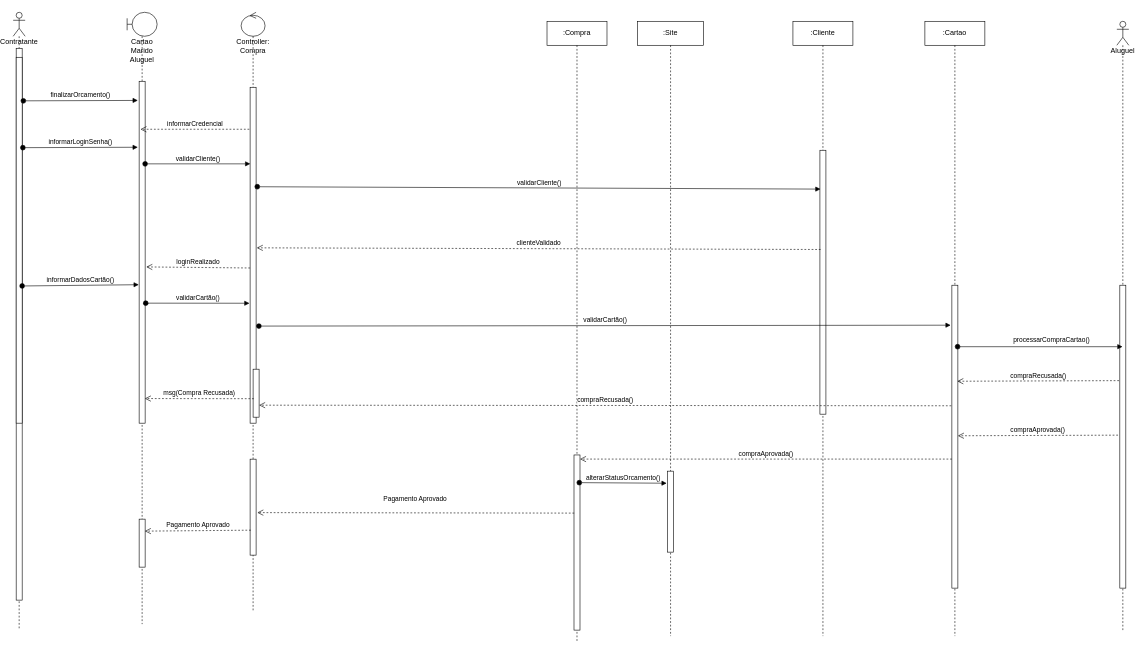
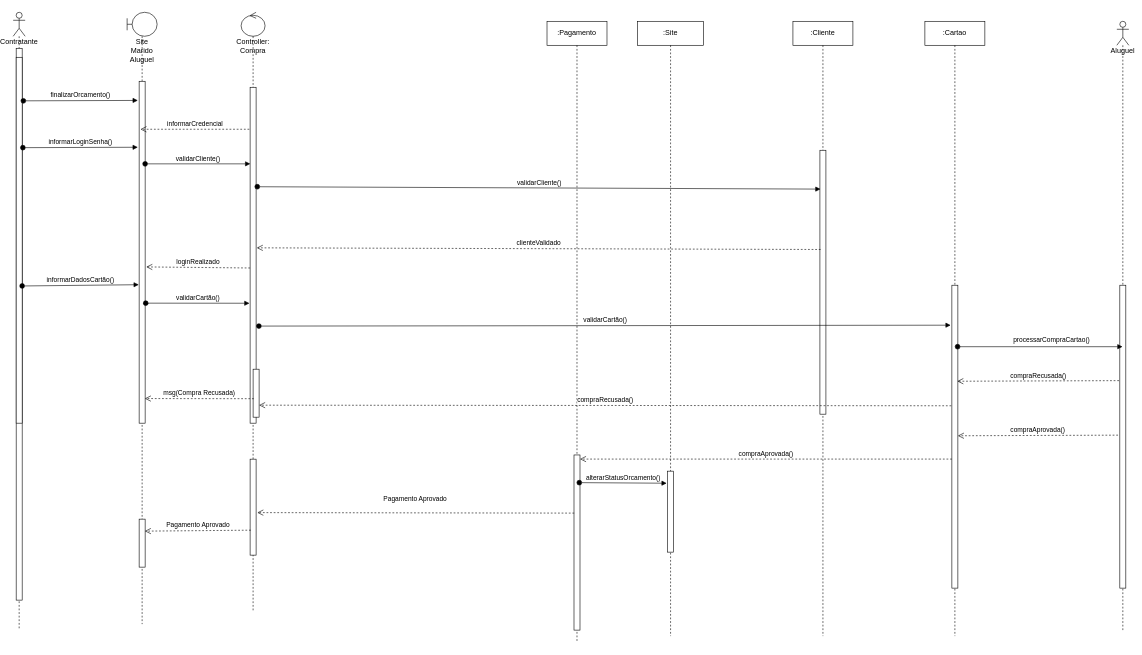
node ":Compra": label ":Compra" -> ":Pagamento"
node "Cartao Marido Aluguel": label "Cartao Marido Aluguel" -> "Site Marido Aluguel"
